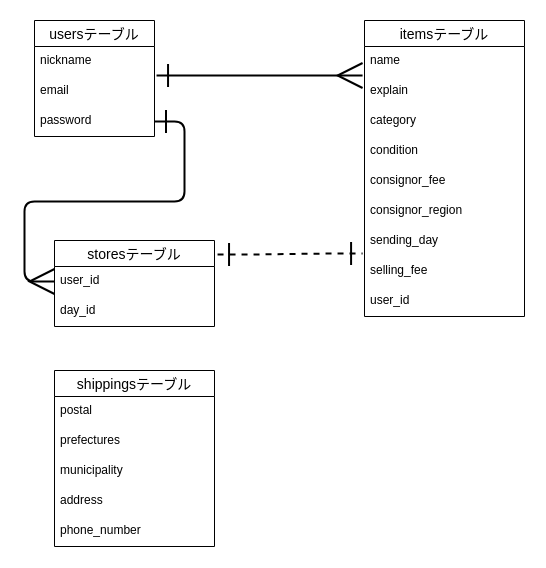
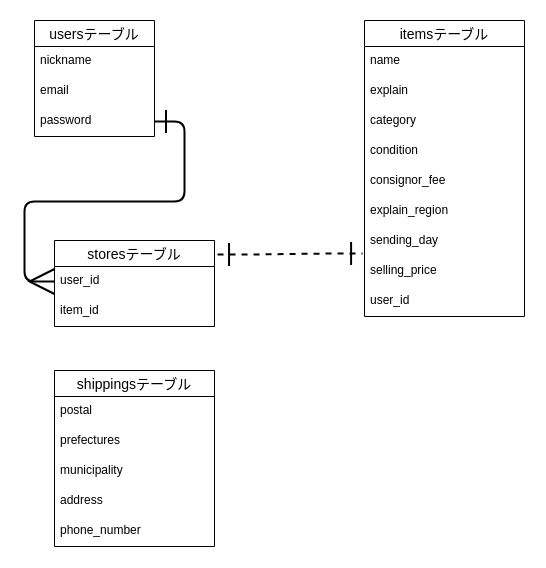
edge "email" -- "explain": removed
node "consignor_region": label "consignor_region" -> "explain_region"
node "selling_fee": label "selling_fee" -> "selling_price"
node "day_id": label "day_id" -> "item_id"
